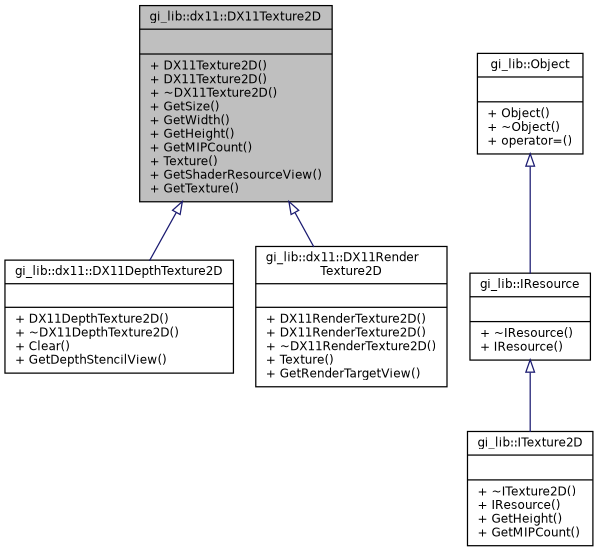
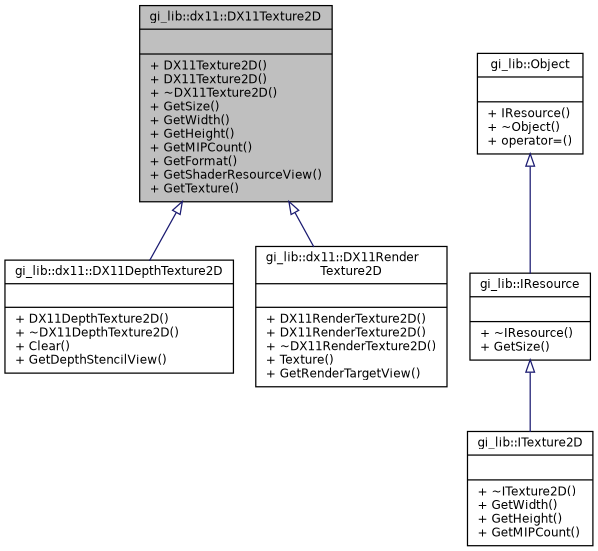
node "gi_lib::Object": text "+ Object()" -> "+ IResource()"
node "gi_lib::dx11::DX11Texture2D": text "+ Texture()" -> "+ GetFormat()"
node "gi_lib::IResource": text "+ IResource()" -> "+ GetSize()"
node "gi_lib::ITexture2D": text "+ IResource()" -> "+ GetWidth()"
